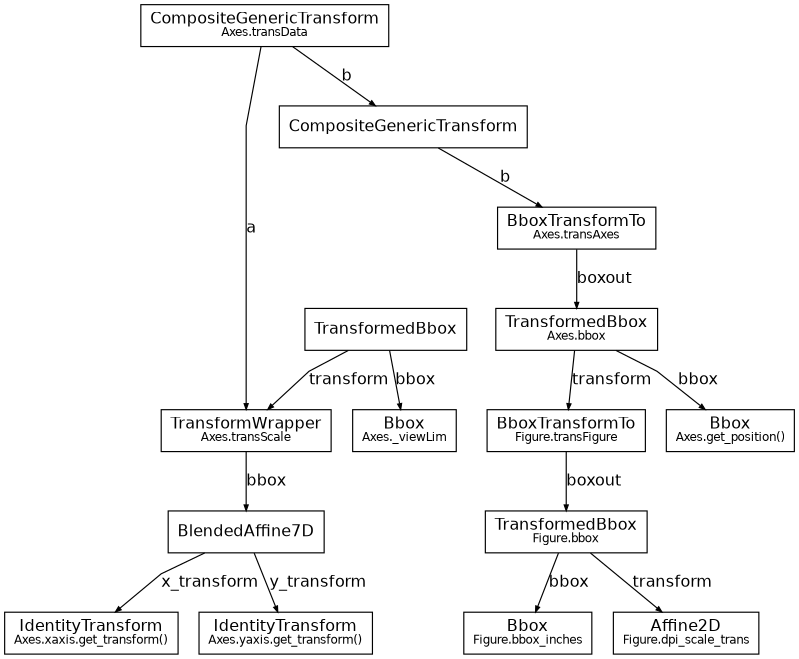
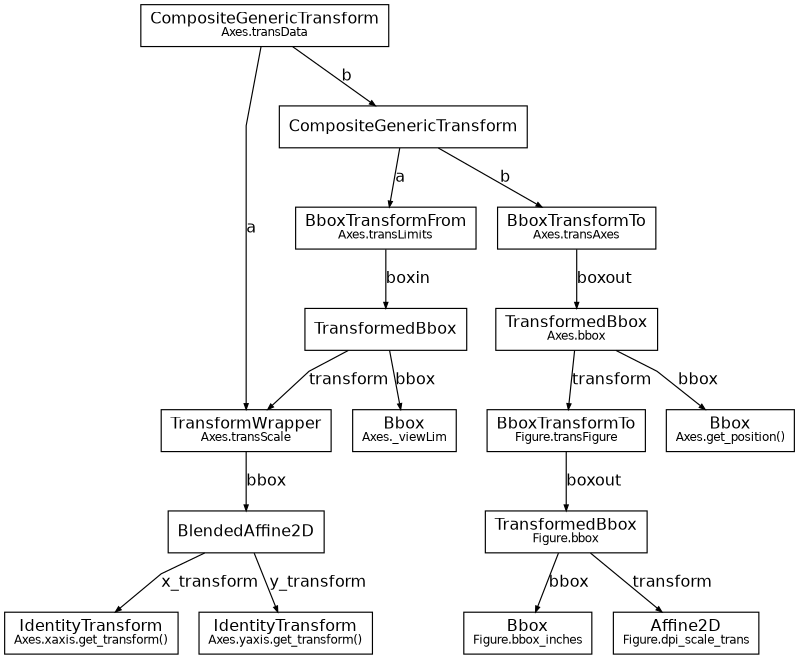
node "BboxTransformFrom": added
node "BlendedAffine7D": label "BlendedAffine7D" -> "BlendedAffine2D"
